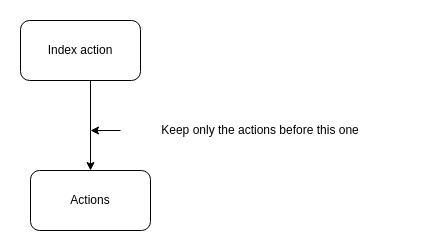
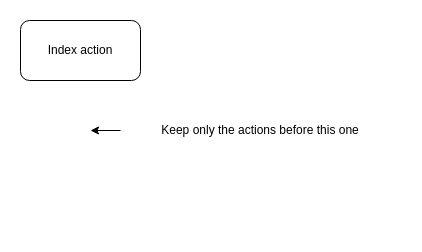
edge "Index action" -> "Actions": removed
node "Actions": removed
